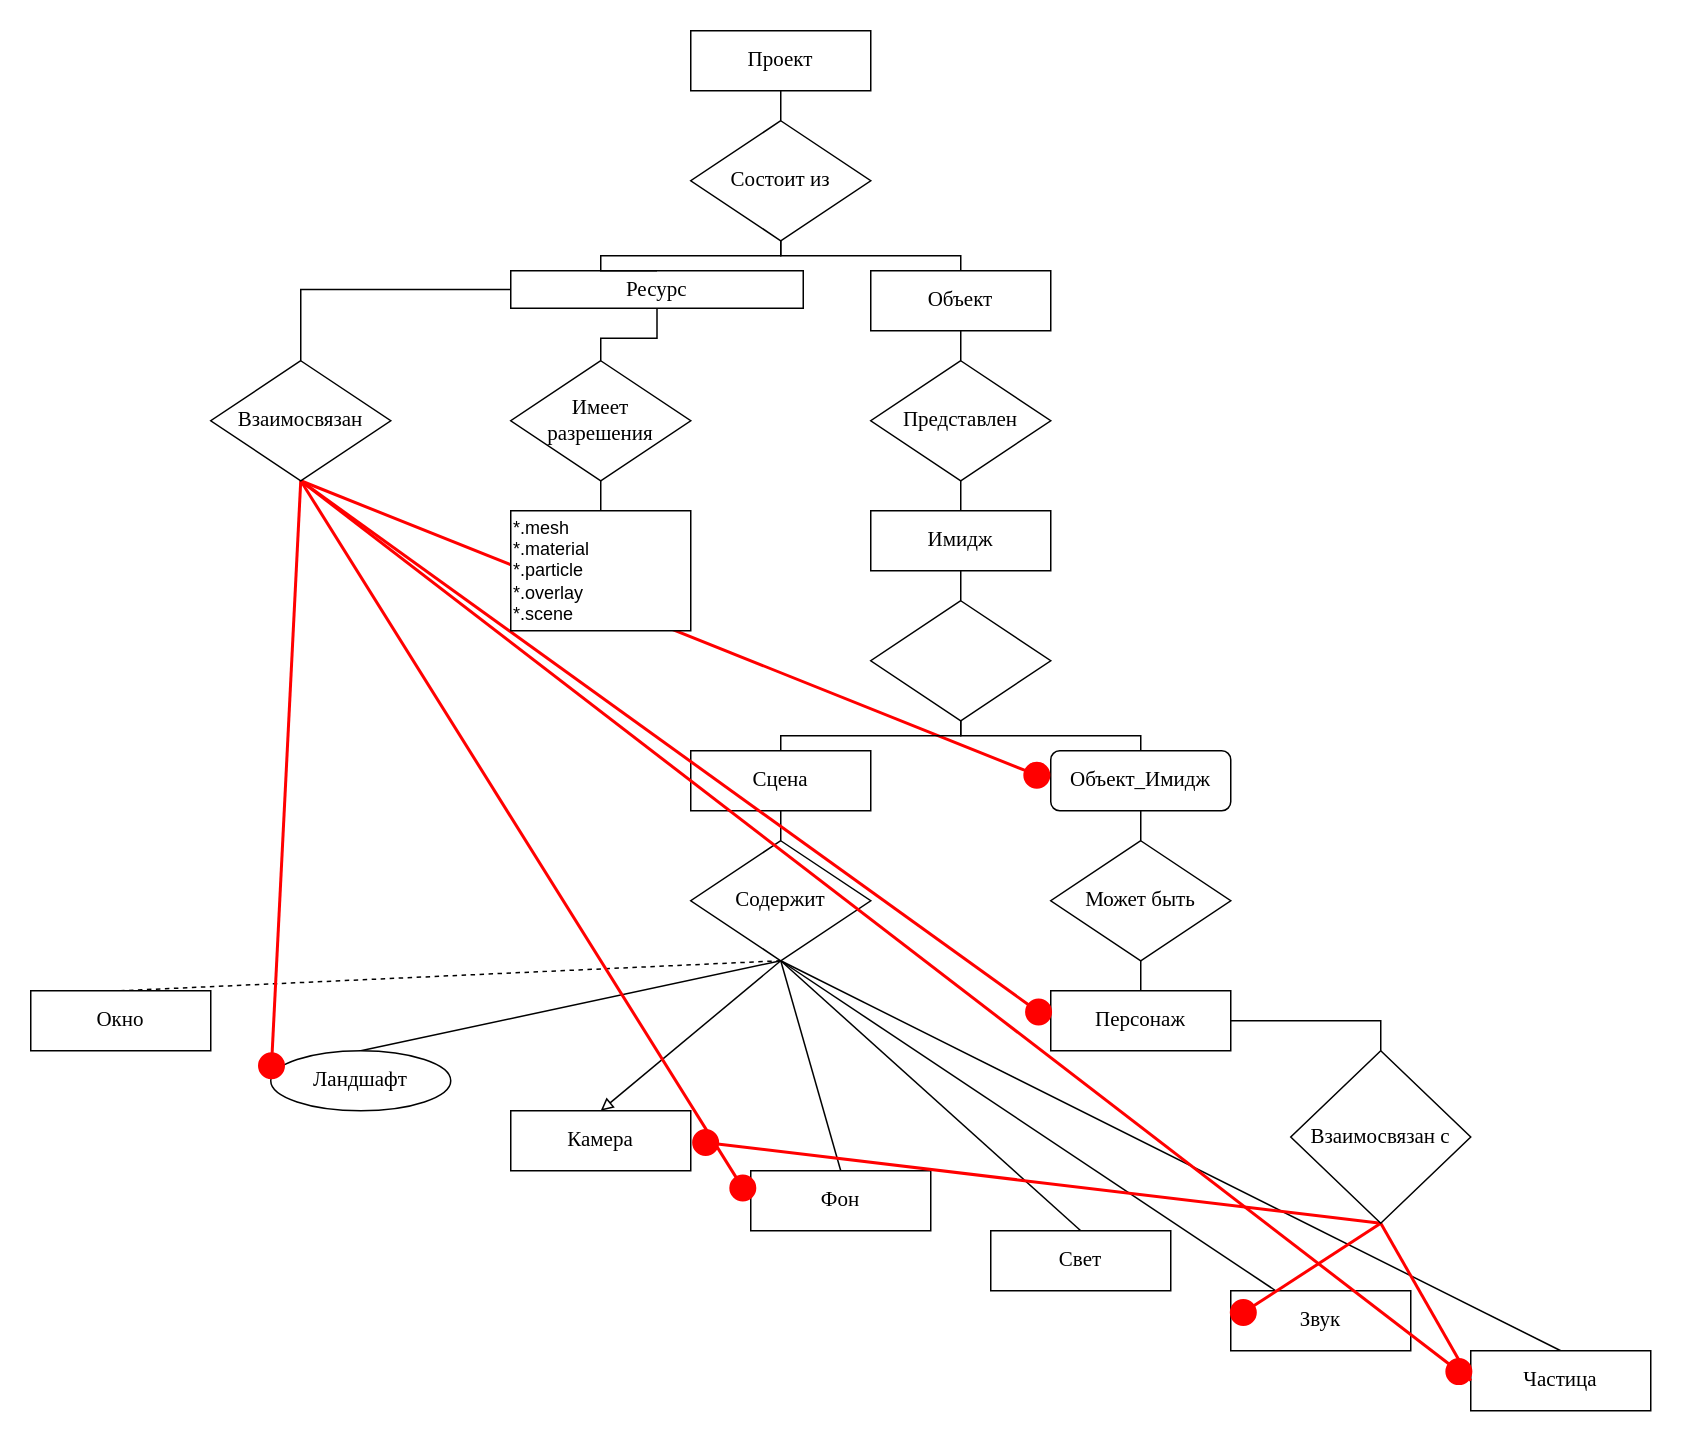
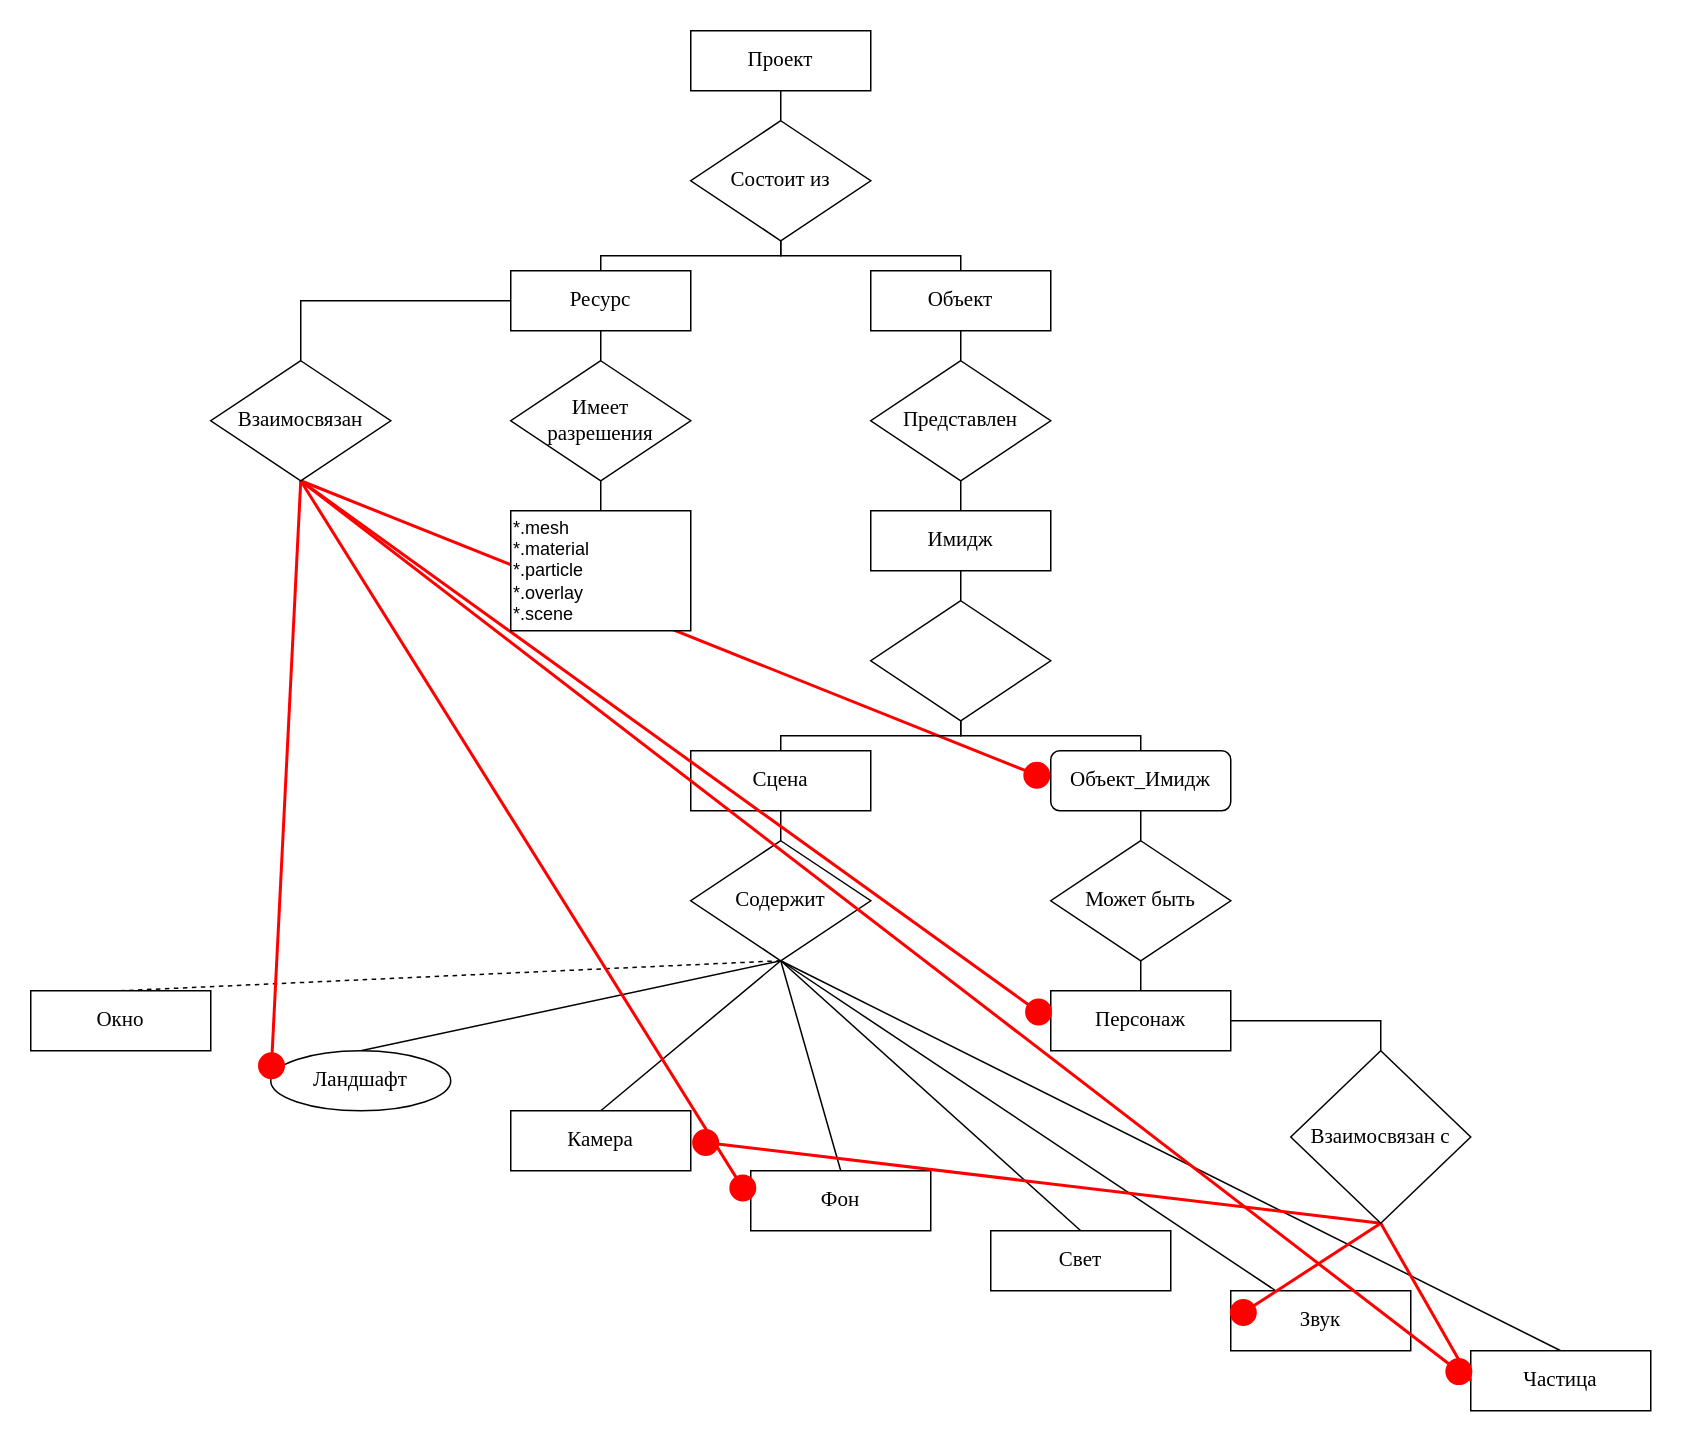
node "Ресурс": size 293x38 -> 180x60
edge "Содержит" -> "Камера": arrowhead block -> none
